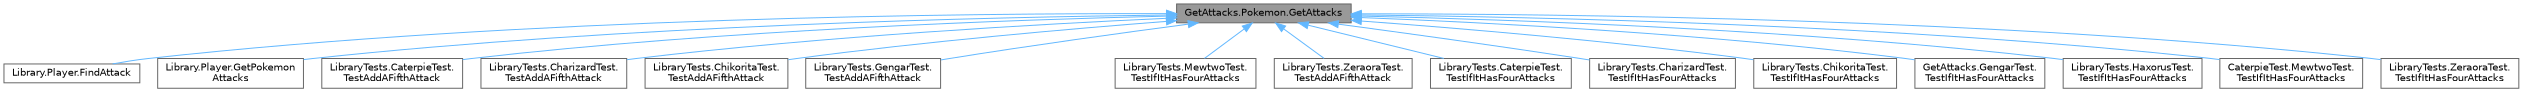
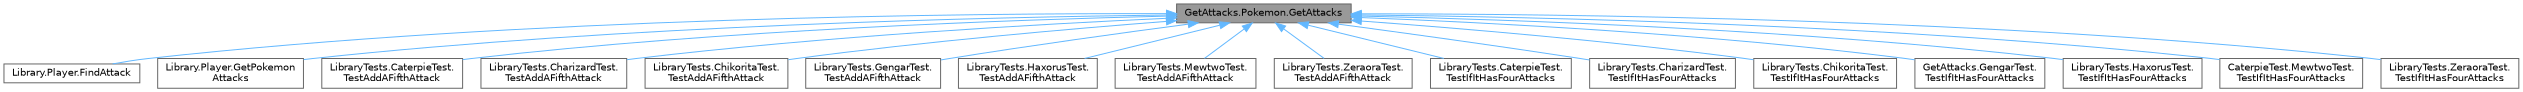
node "LibraryTests.HaxorusTest. TestAddAFifthAttack": added
node "LibraryTests.MewtwoTest. TestIfItHasFourAttacks": label "LibraryTests.MewtwoTest. TestIfItHasFourAttacks" -> "LibraryTests.MewtwoTest. TestAddAFifthAttack"
